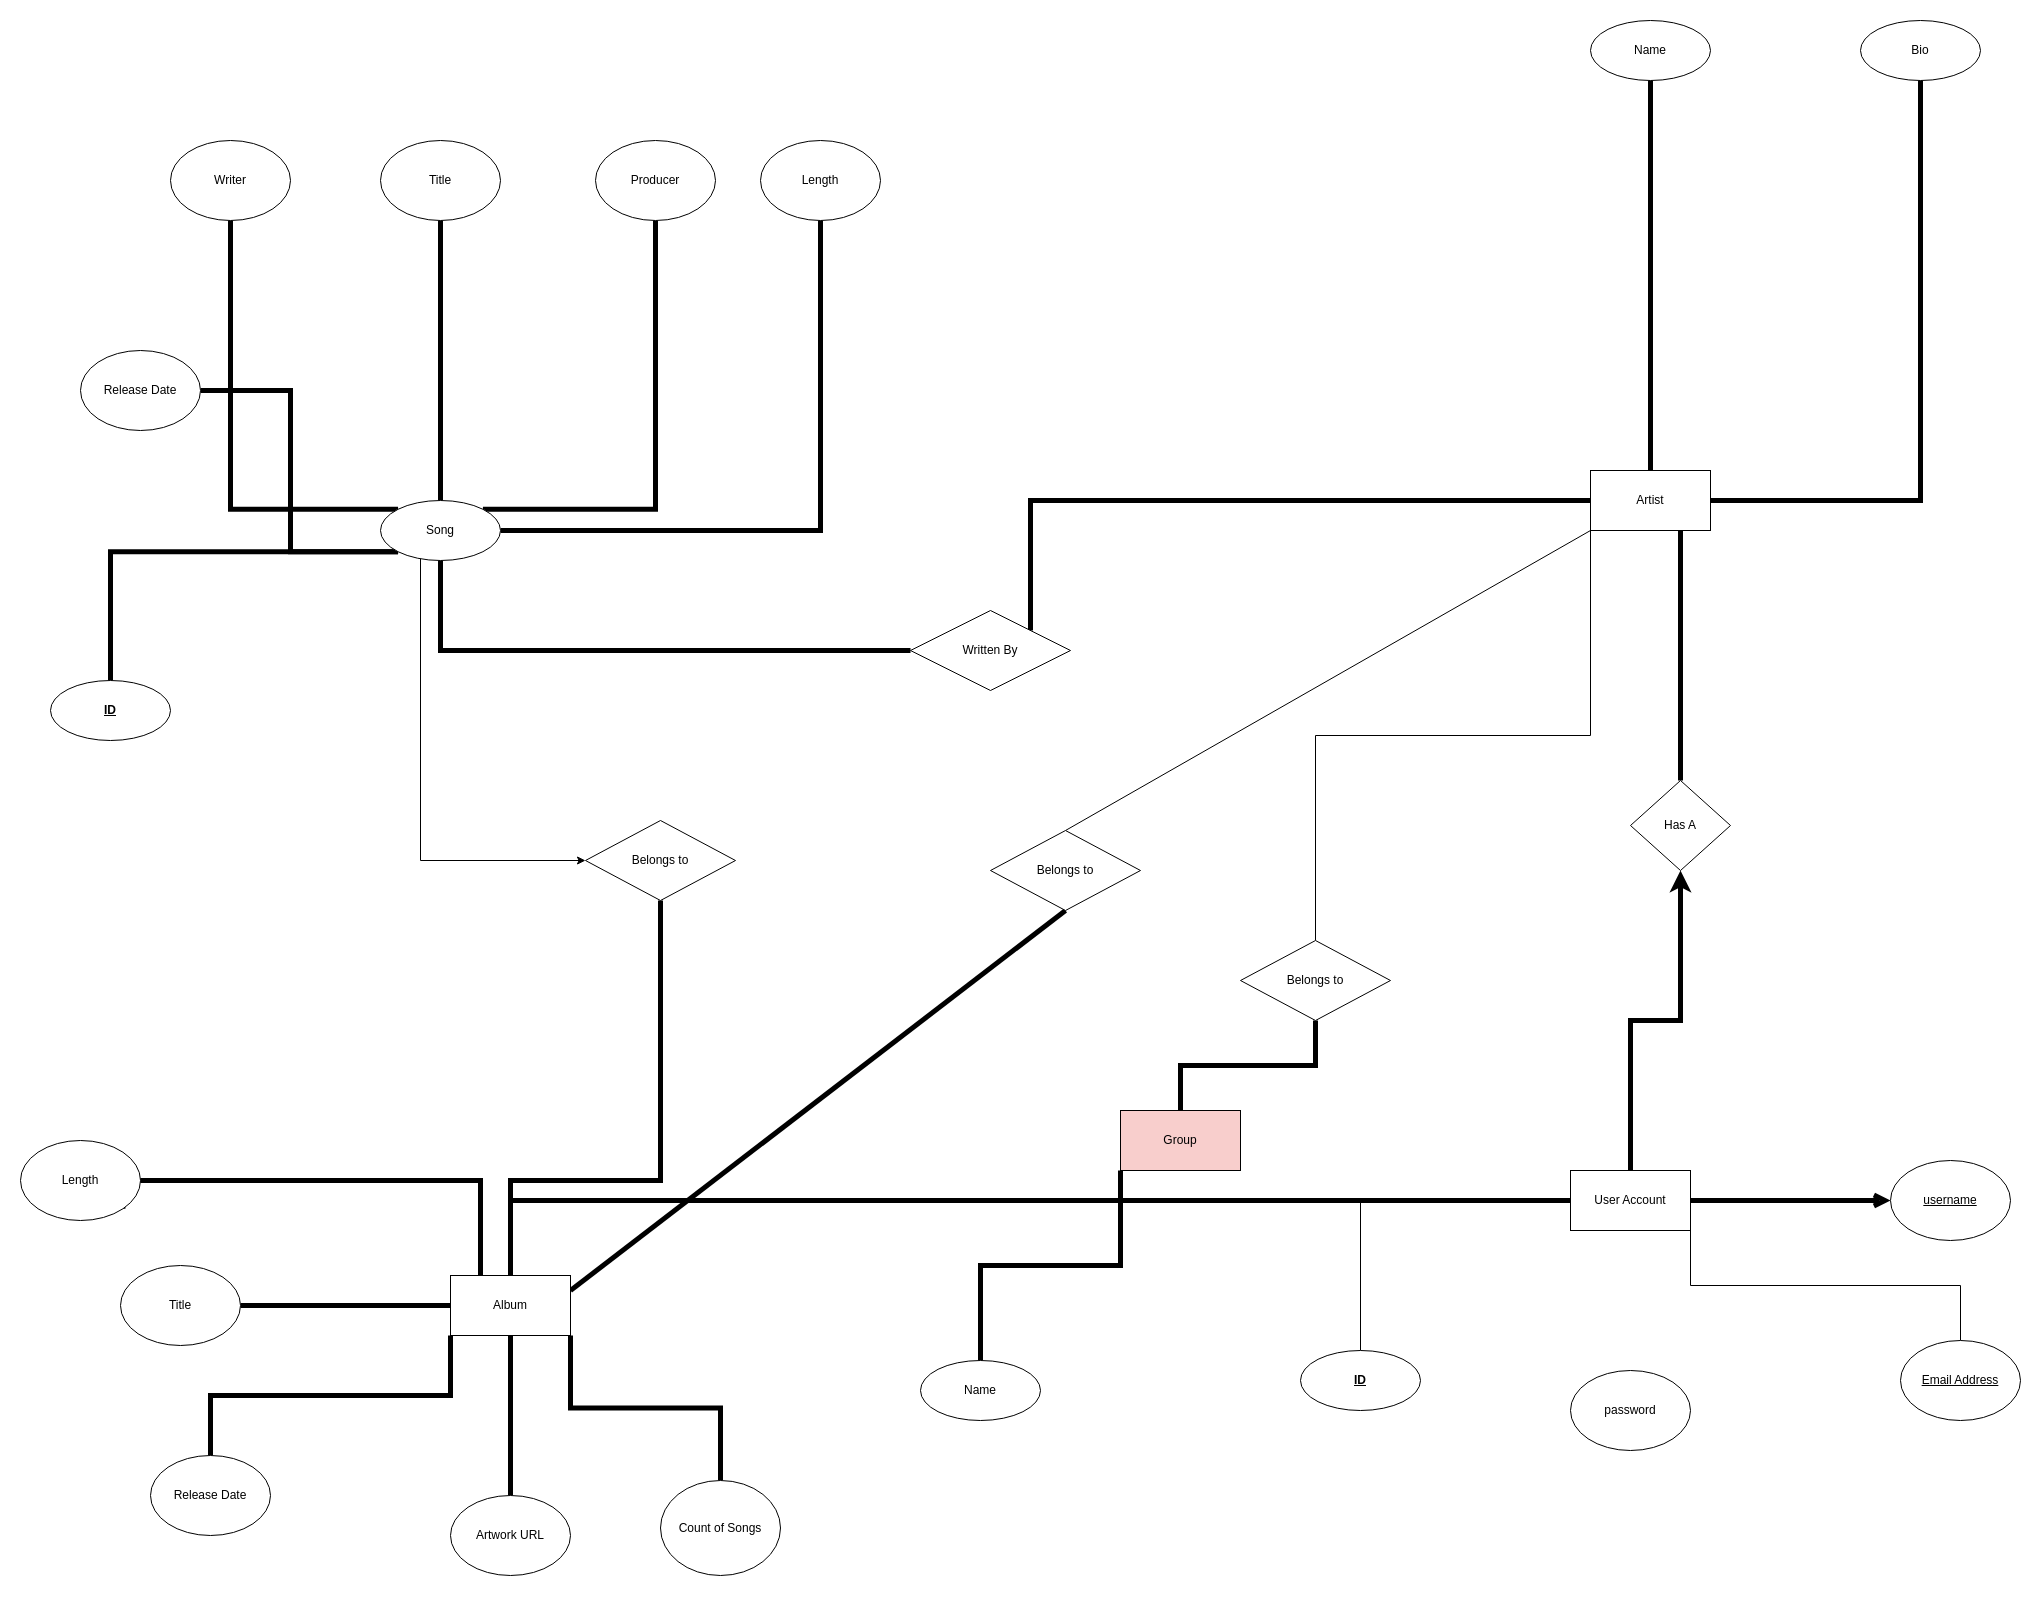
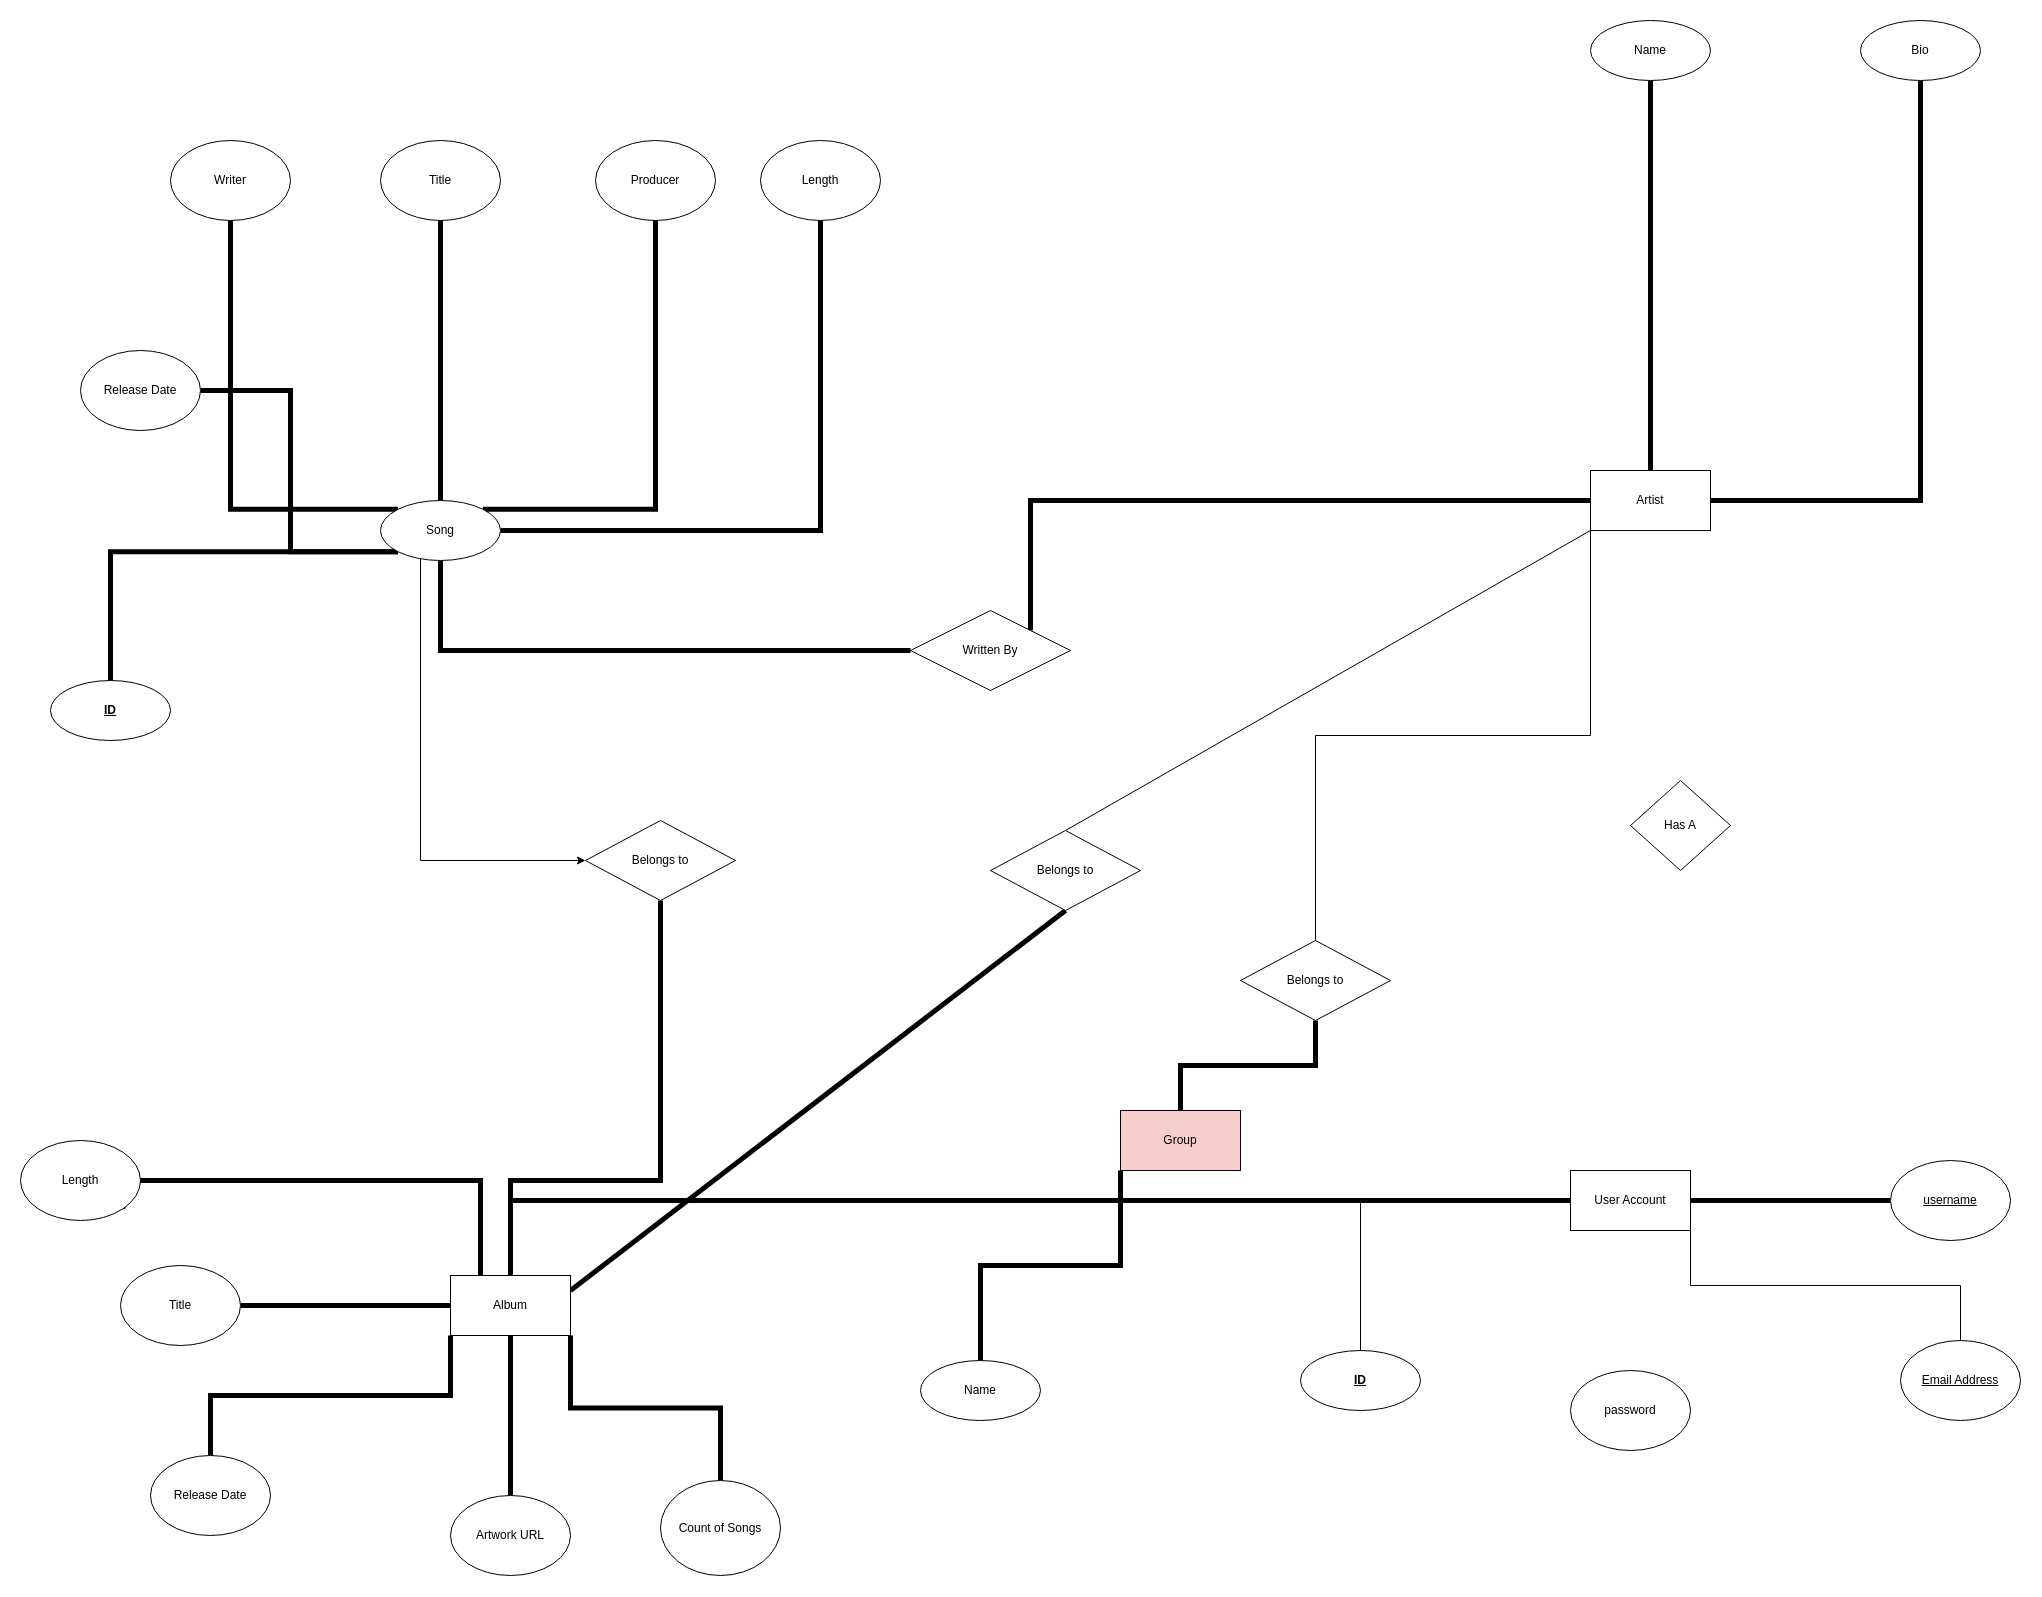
edge "Artist" -- "Has A": removed
edge "User Account" -> "Has A": removed
edge "User Account" -> "username": arrowhead open -> none
